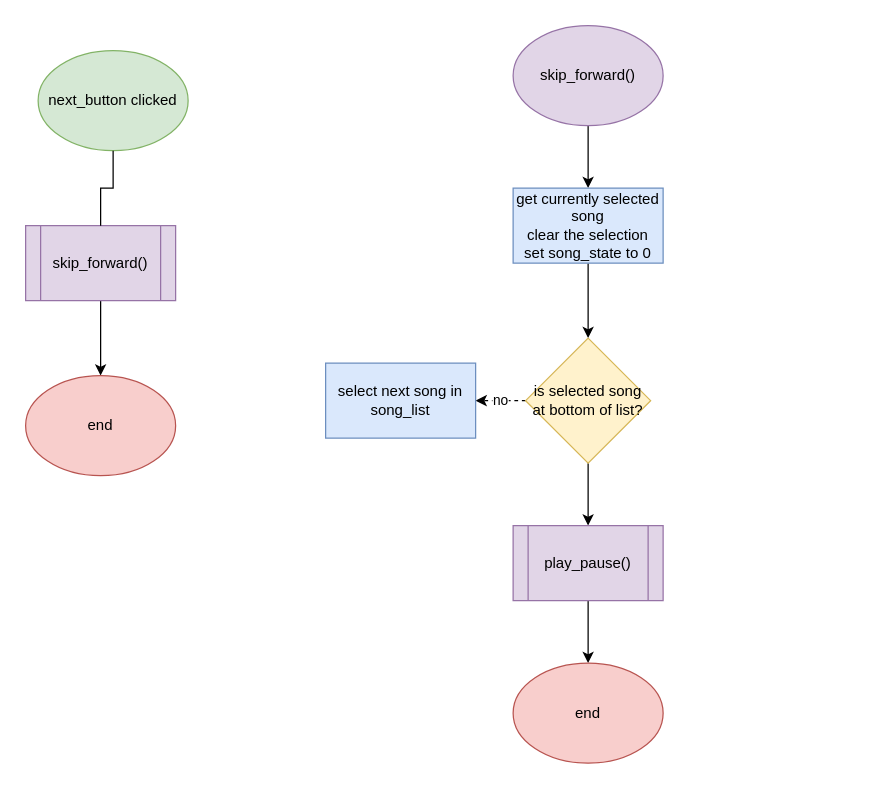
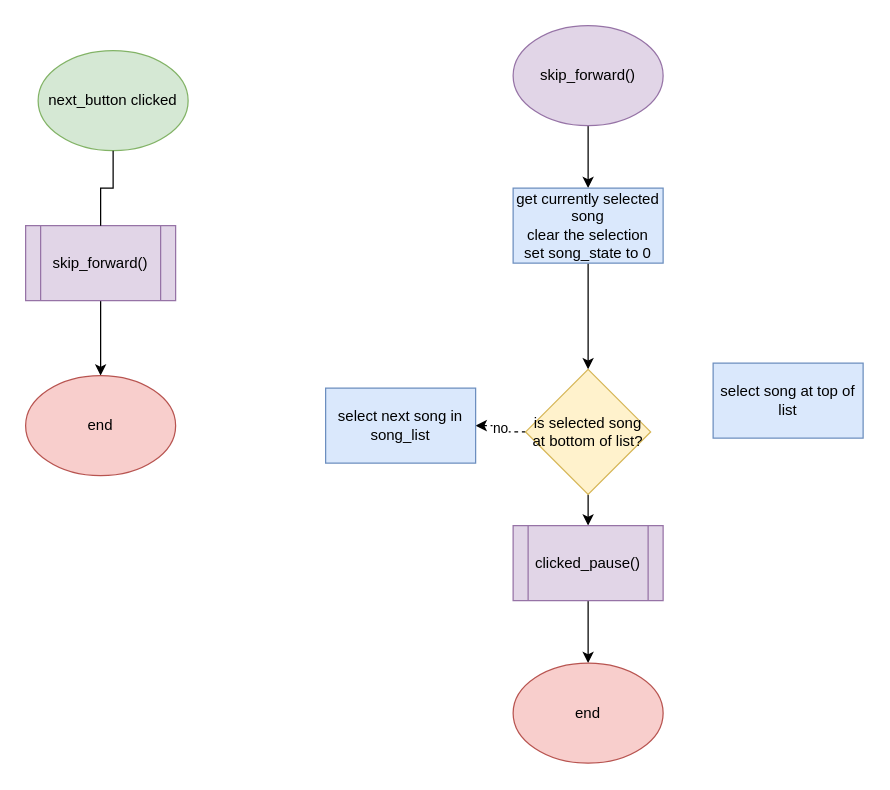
node "select next song in song_list": moved (401, 401) -> (401, 426)
node "is selected song at bottom of list?": moved (588, 401) -> (588, 432)
node "select song at top of list": added
node "play_pause()": label "play_pause()" -> "clicked_pause()"
